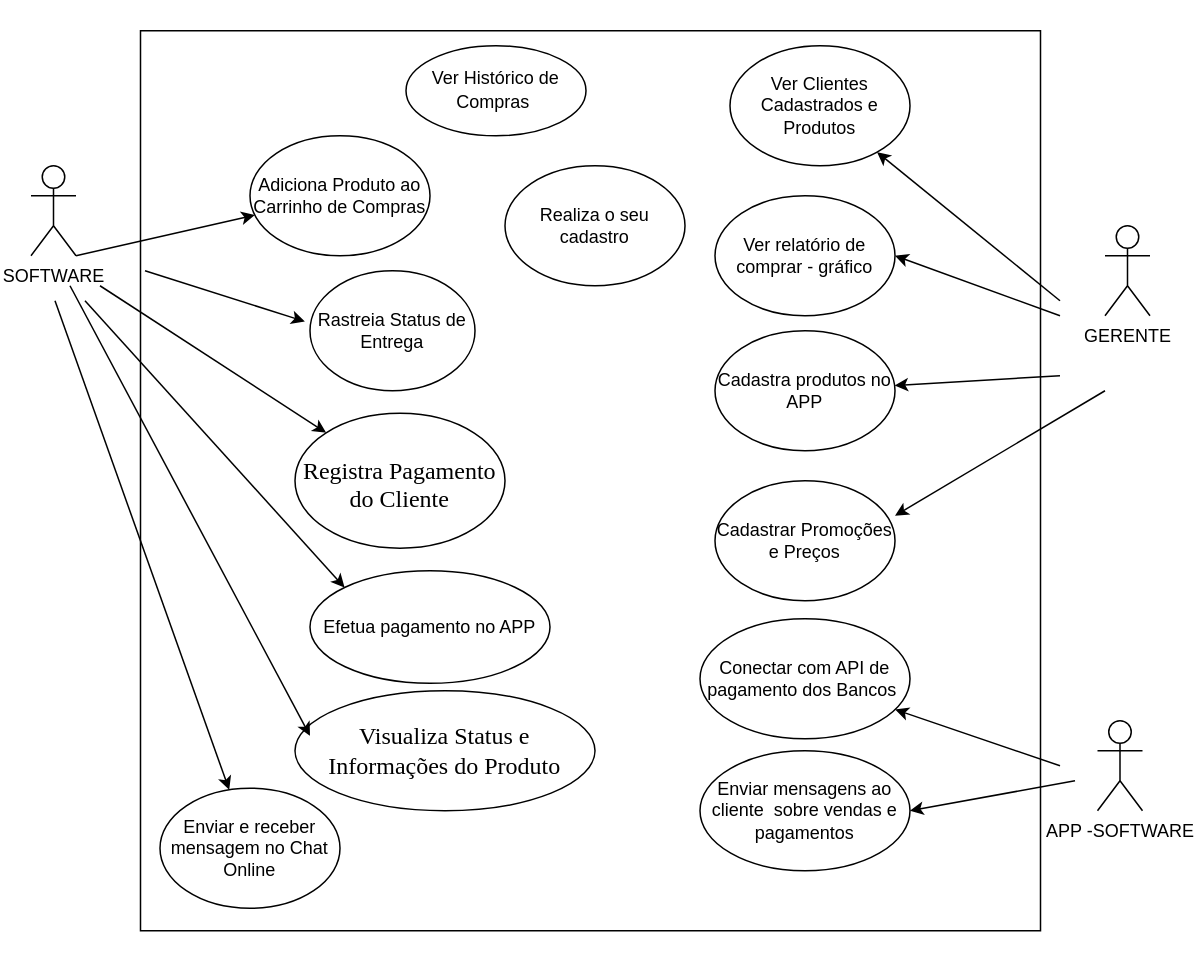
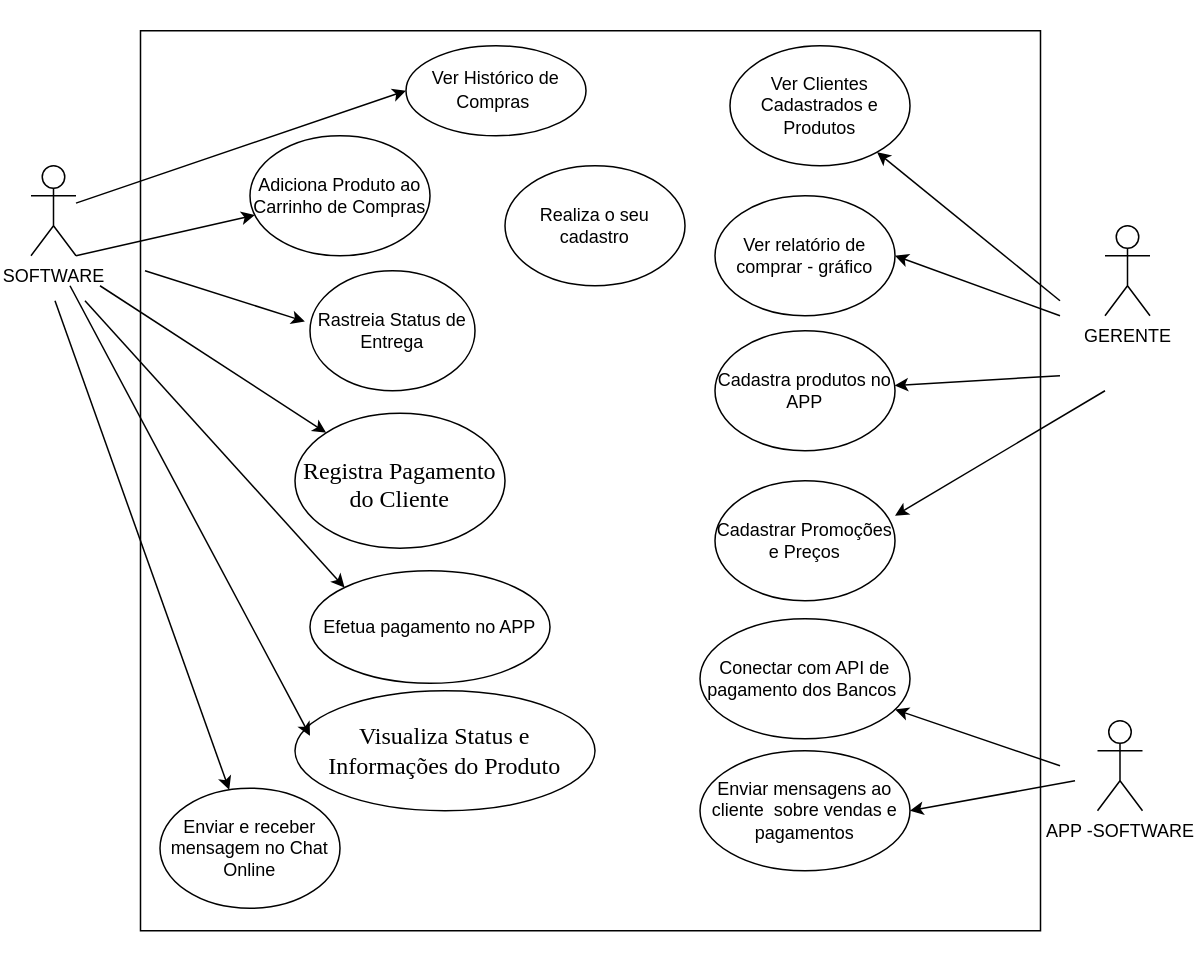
edge "SOFTWARE" -> "Ver Histórico de Compras": added
